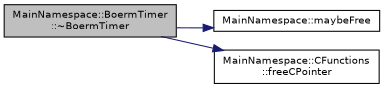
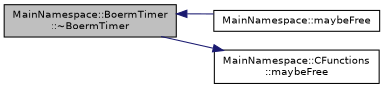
edge "MainNamespace::BoermTimer ::~BoermTimer" -> "MainNamespace::maybeFree": reversed
node "MainNamespace::CFunctions ::freeCPointer": label "MainNamespace::CFunctions ::freeCPointer" -> "MainNamespace::CFunctions ::maybeFree"
